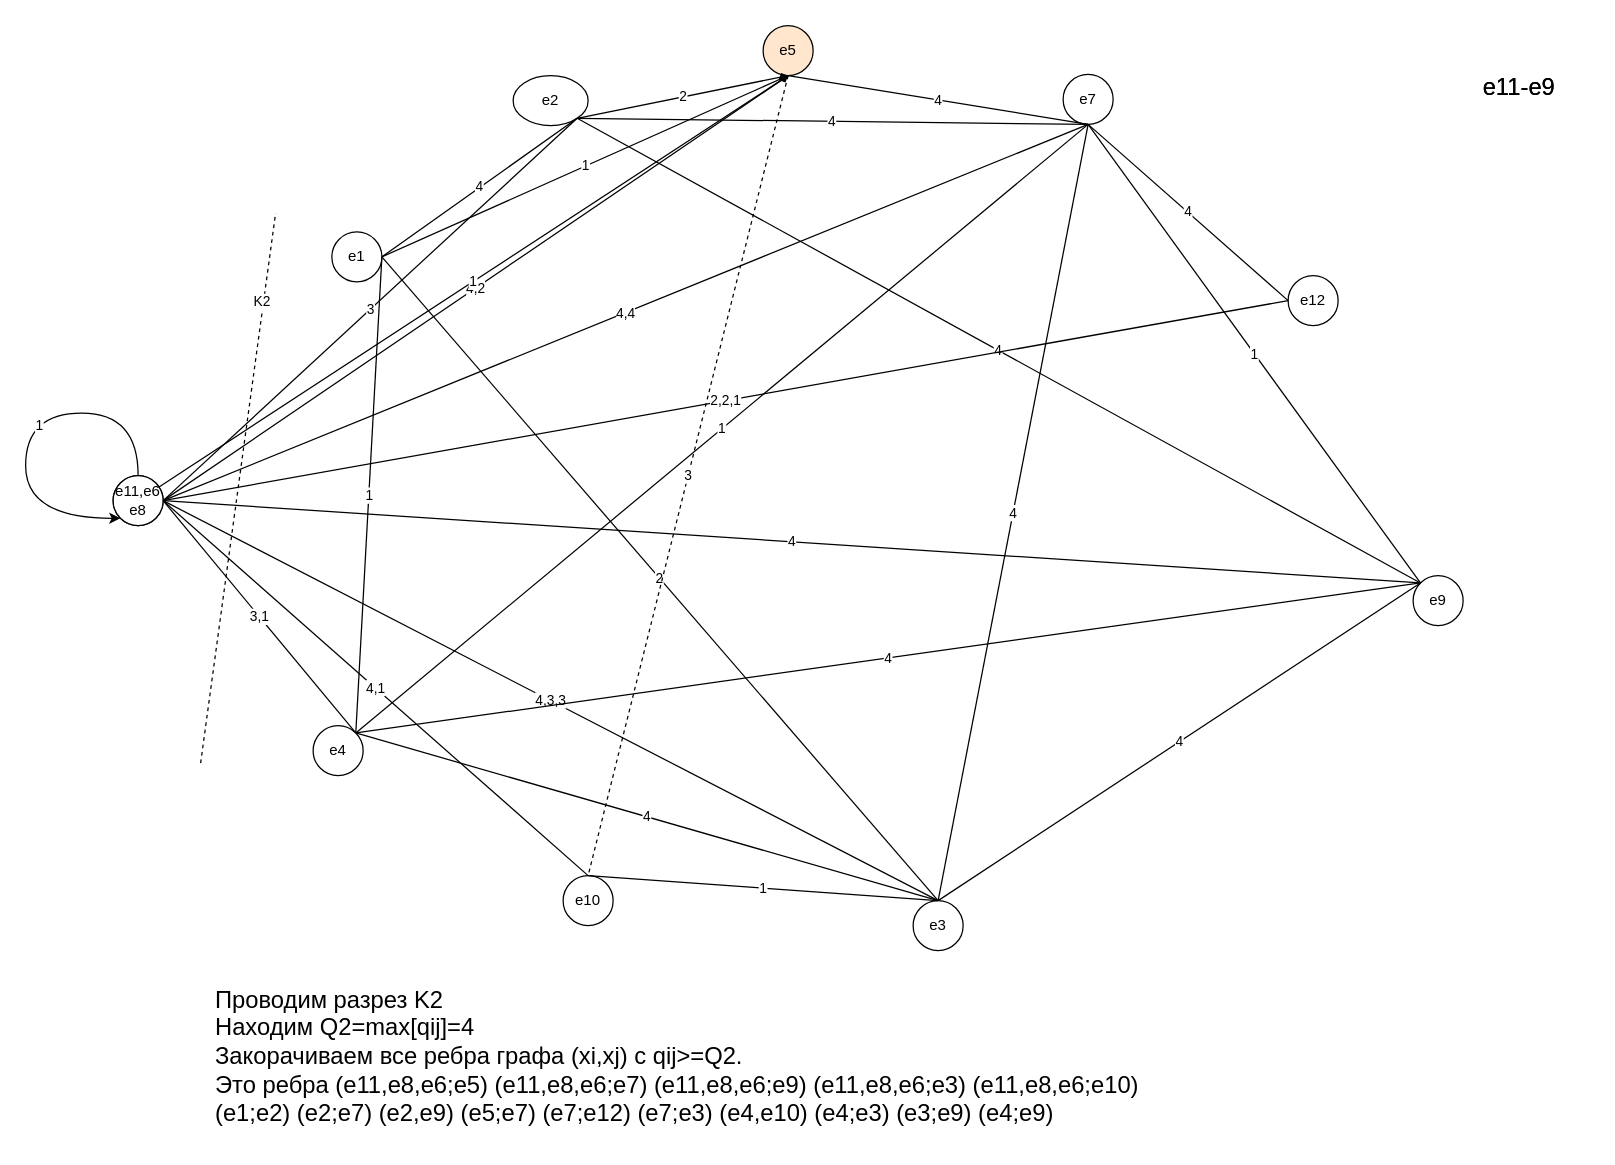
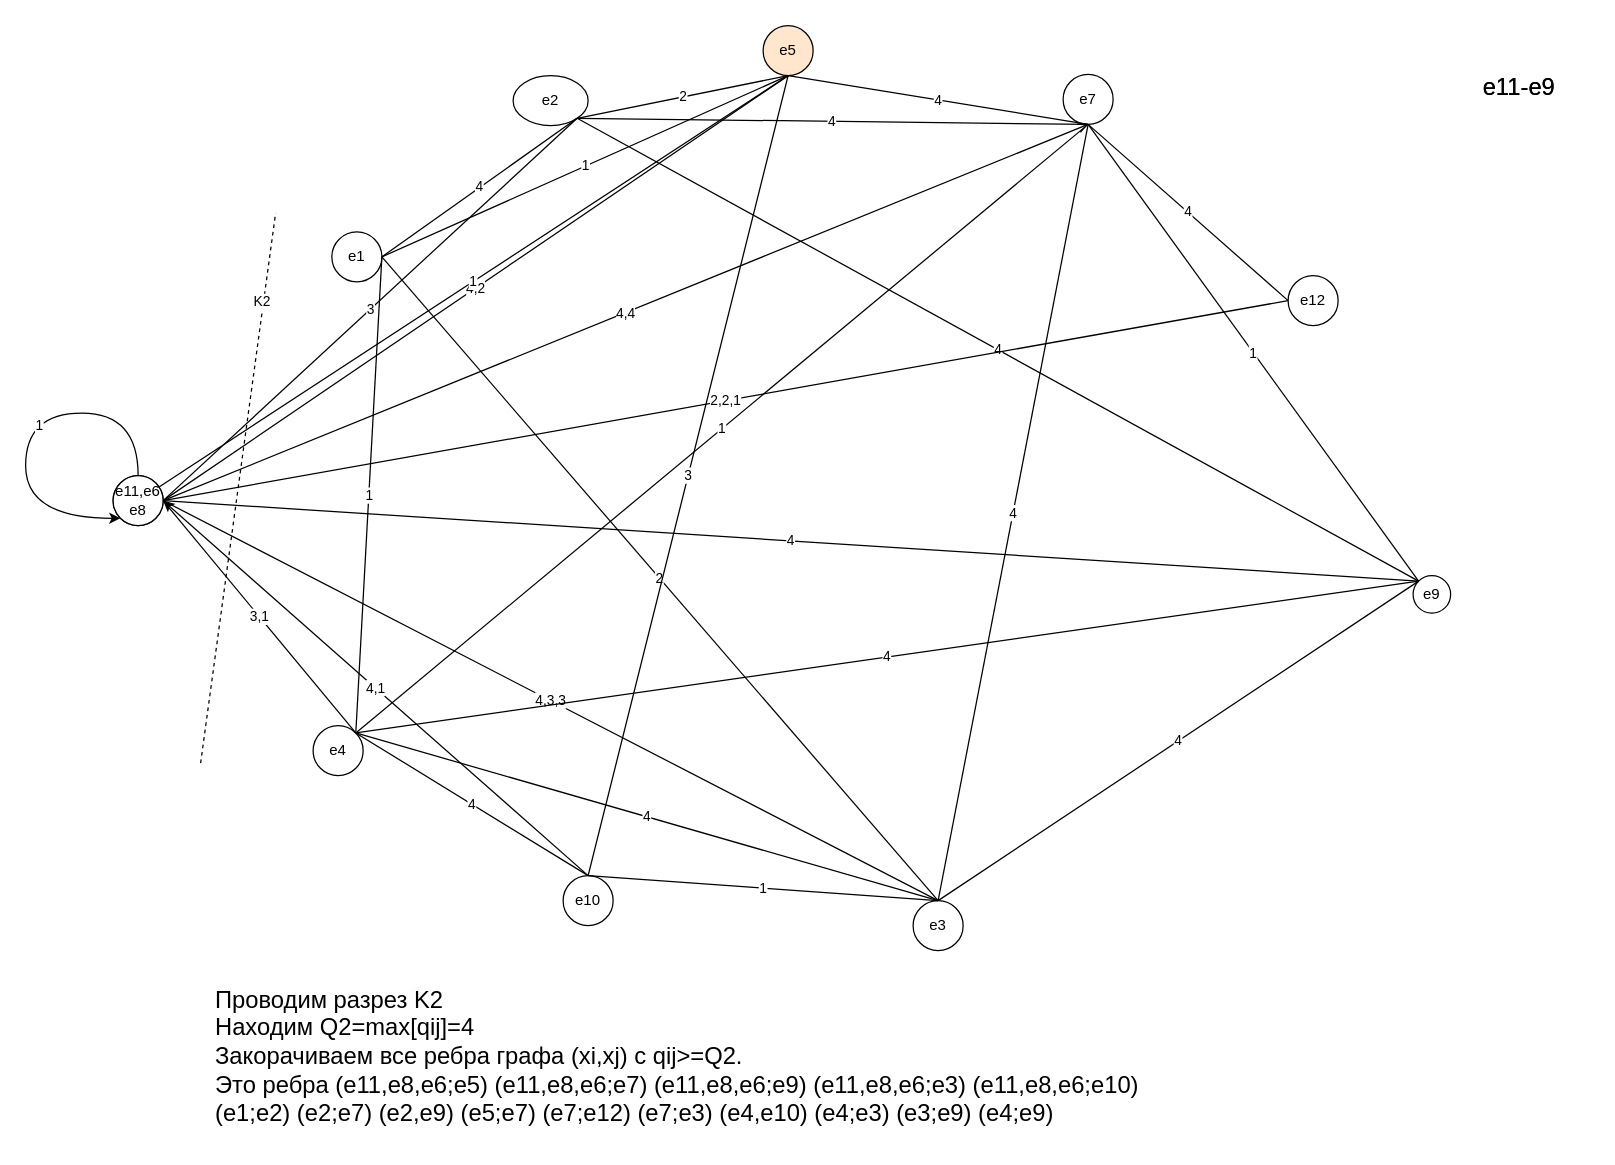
edge "e1" -> "e5": arrowhead diamond -> none
edge "e7" -- "e11,e6 e8": arrowhead none -> open
node "e9": size 50x50 -> 38x38
edge "e5" -- "e10": style dashed -> solid
edge "e4" -- "e10": added, label "4"
edge "e11,e6 e8" -- "e10": arrowhead none -> classic
